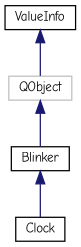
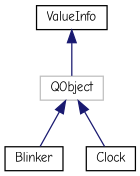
edge "Clock" -> "Blinker": now "Clock" -> "QObject"
